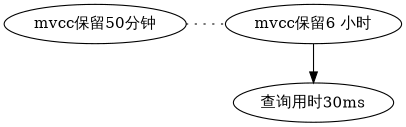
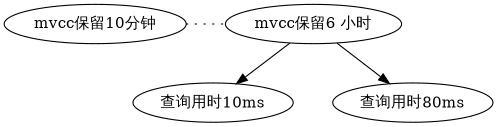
node "mvcc保留50分钟": label "mvcc保留50分钟" -> "mvcc保留10分钟"
node "查询用时30ms": label "查询用时30ms" -> "查询用时10ms"
node "查询用时80ms": added
